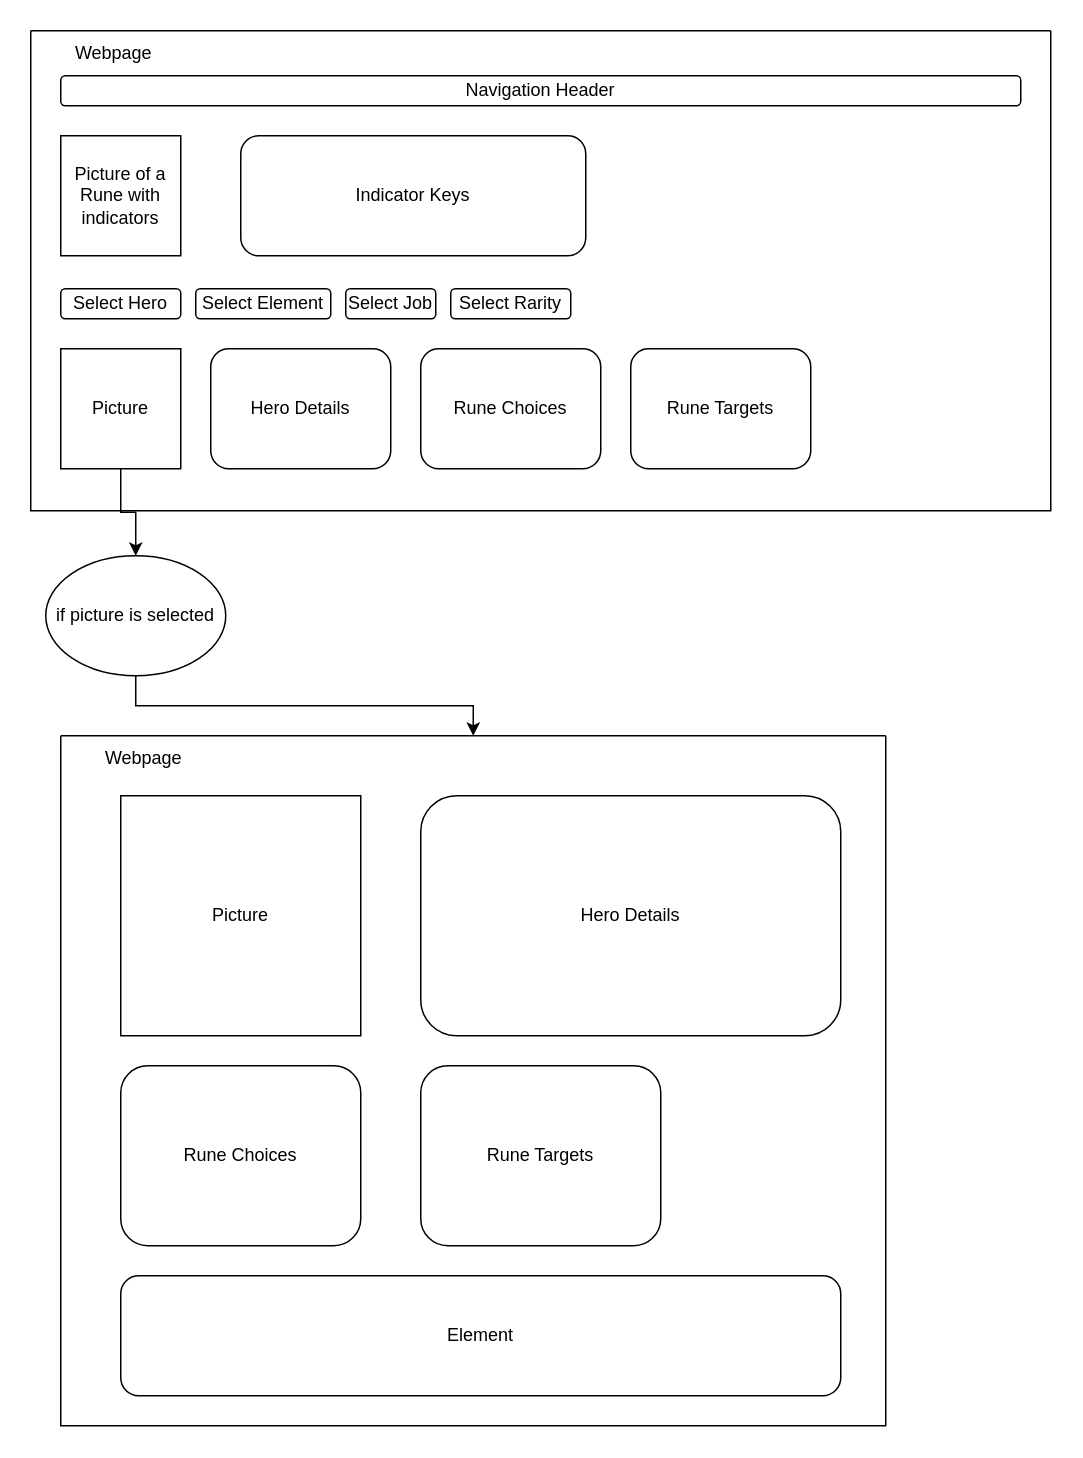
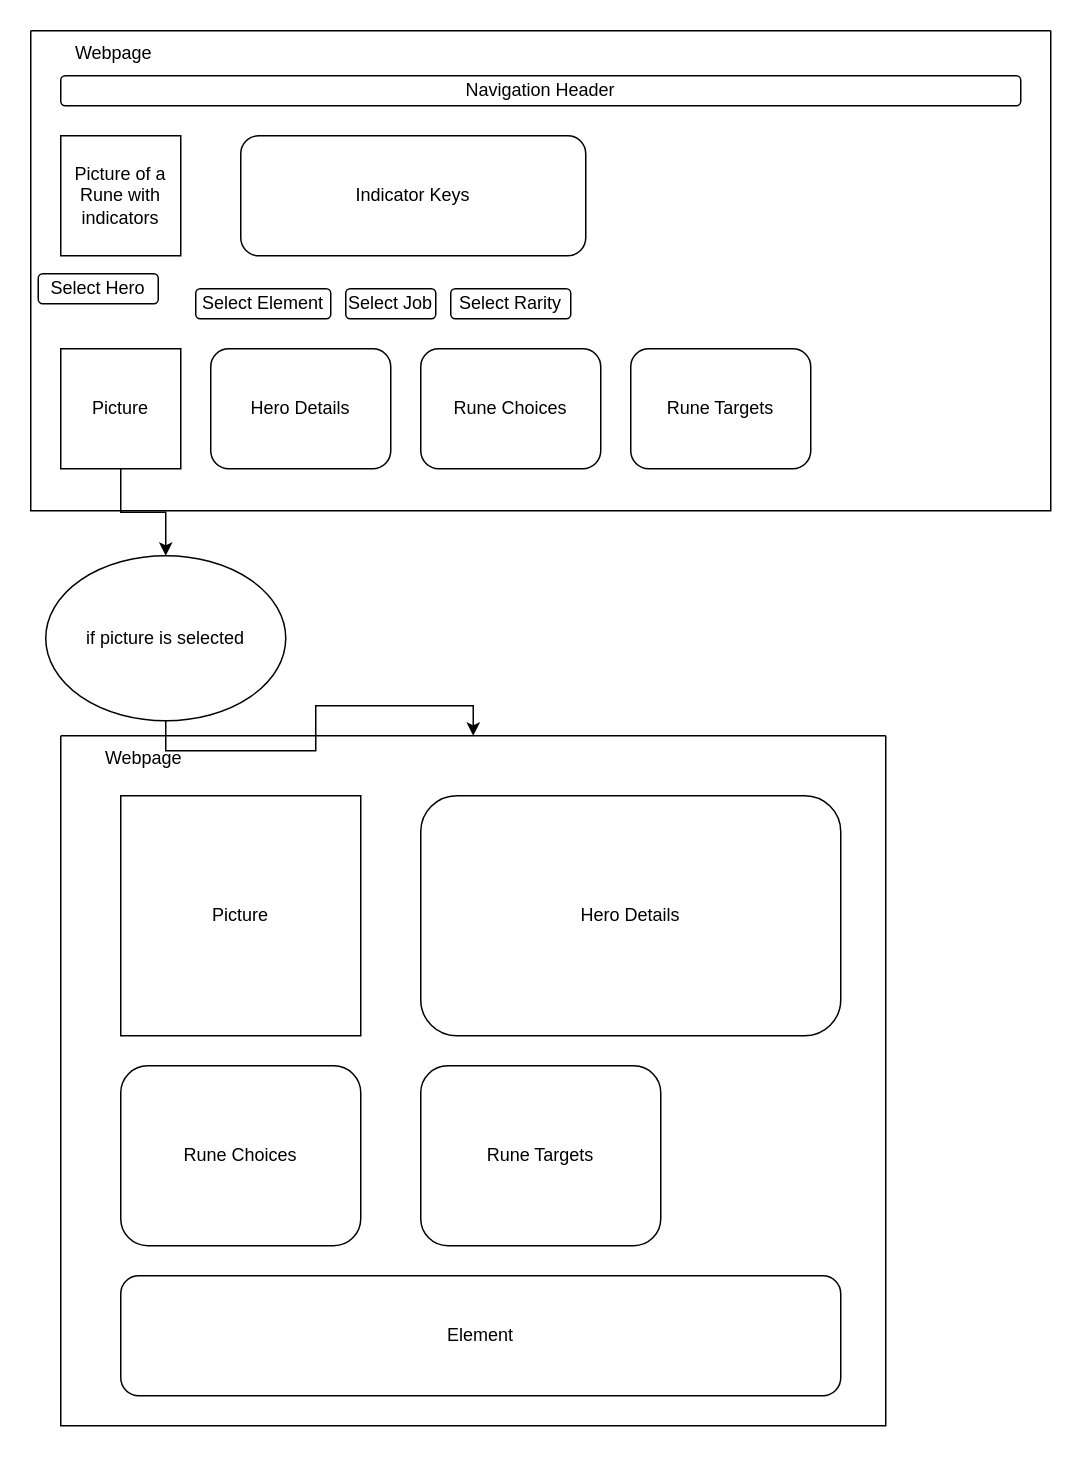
node "Select Hero": moved (121, 304) -> (98, 289)
node "if picture is selected": size 180x120 -> 240x165
